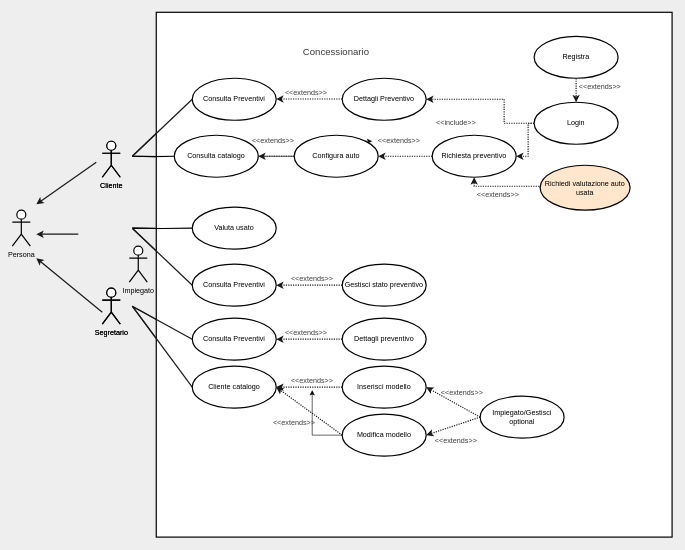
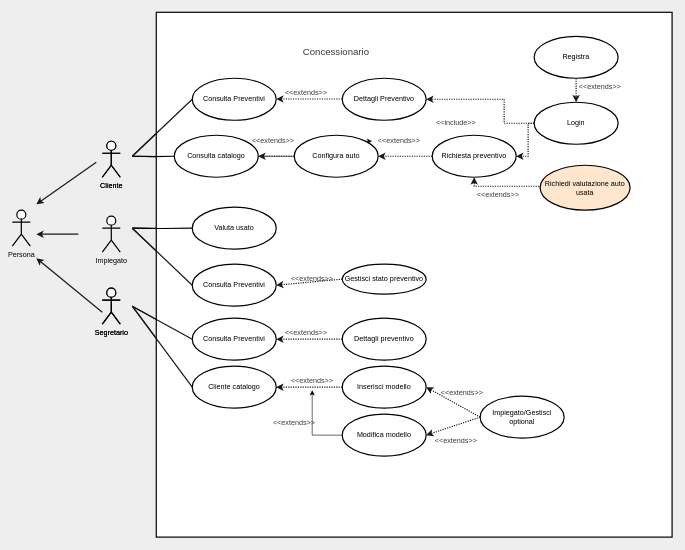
node "Impiegato": moved (138, 264) -> (111, 234)
node "Gestisci stato preventivo": size 84x42 -> 84x30
edge "Modifica modello" -> "Cliente catalogo": removed
